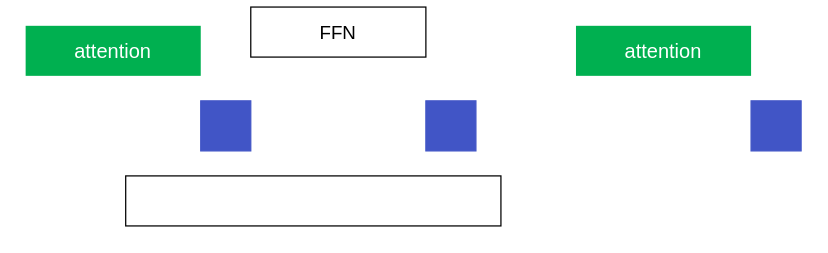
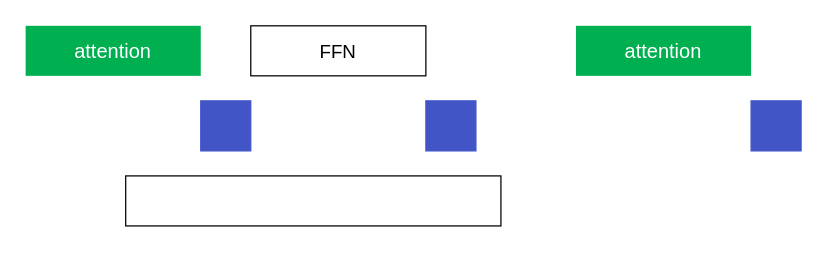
node "FFN": moved (338, 32) -> (338, 51)
